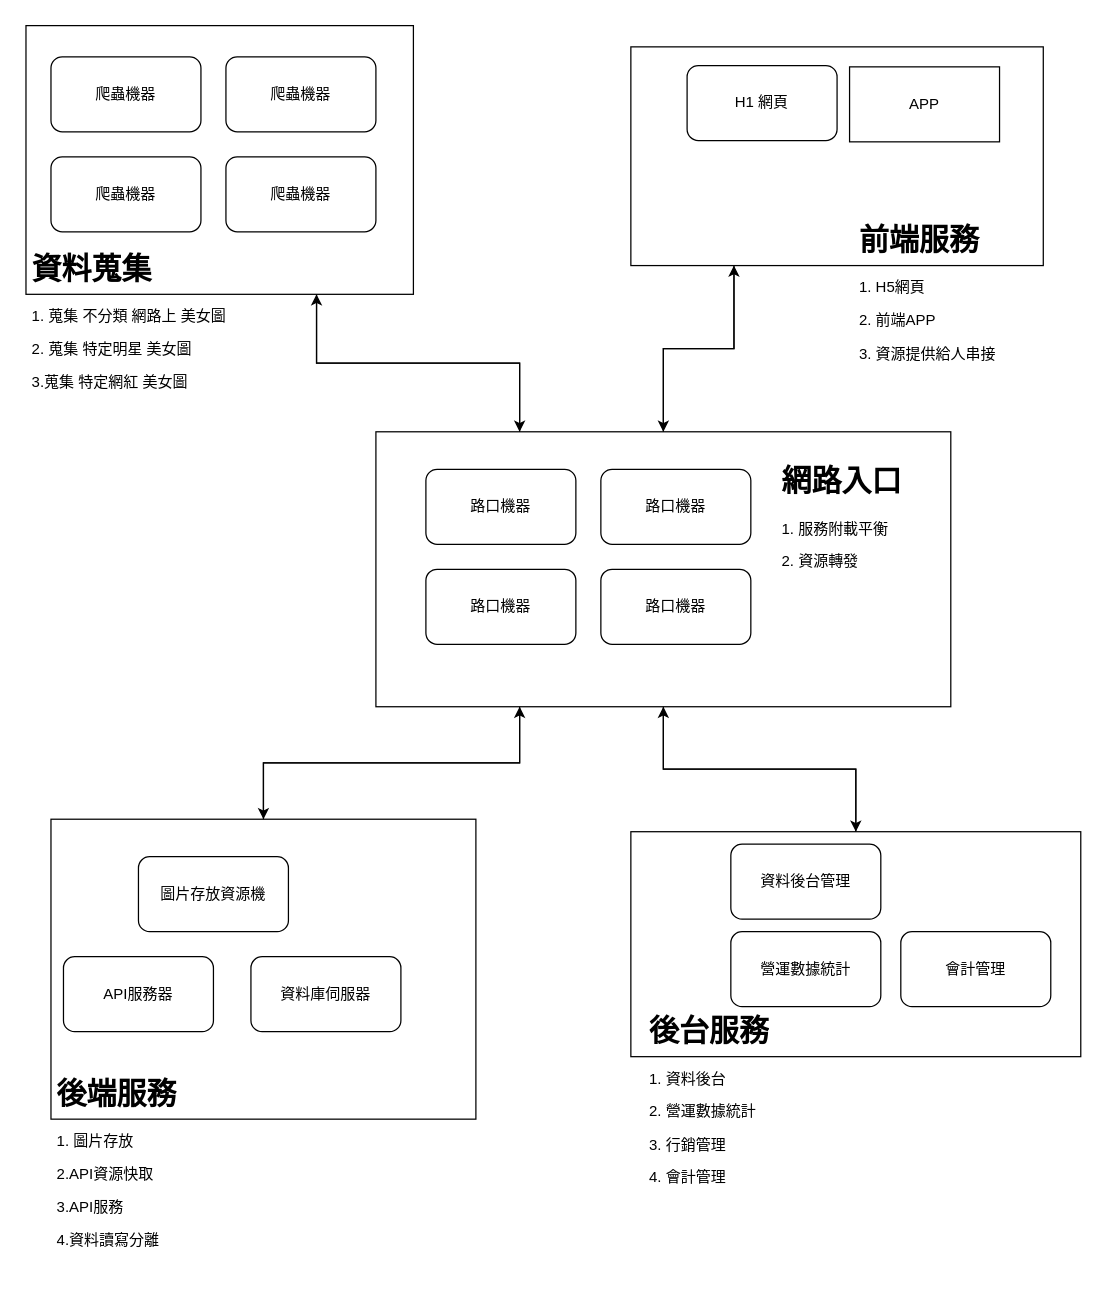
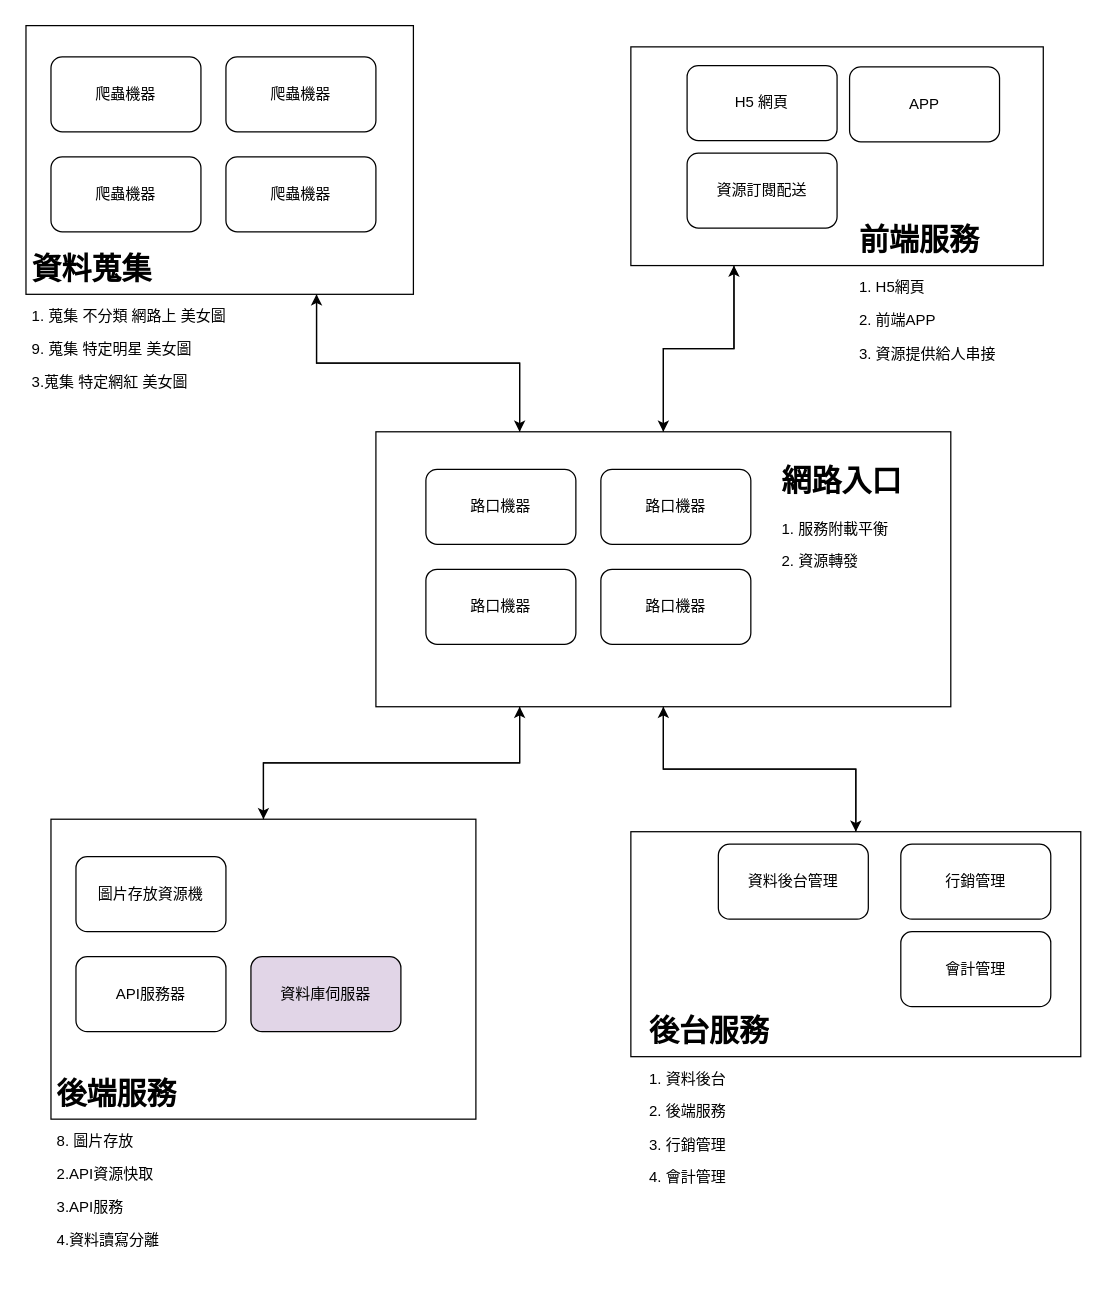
node "H1 網頁": label "H1 網頁" -> "H5 網頁"
node "APP": shape rectangle -> rounded rectangle
node "資源訂閱配送": added
node "資料蒐集1. 蒐集 不分類 網路上 美女圖 2. 蒐集 特定明星 美女圖 3.蒐集 特定網紅 美女圖": label "資料蒐集1. 蒐集 不分類 網路上 美女圖 2. 蒐集 特定明星 美女圖 3.蒐集 特定網紅 美女圖" -> "資料蒐集1. 蒐集 不分類 網路上 美女圖 9. 蒐集 特定明星 美女圖 3.蒐集 特定網紅 美女圖"
node "資料後台管理": moved (806, 882) -> (793, 882)
node "行銷管理": added
node "圖片存放資源機": moved (213, 894) -> (151, 894)
node "營運數據統計": removed
node "API服務器": moved (138, 994) -> (151, 994)
node "資料庫伺服器": fillcolor #ffffff -> #e1d5e7
node "後台服務1. 資料後台 2. 營運數據統計 3. 行銷管理 4. 會計管理": label "後台服務1. 資料後台 2. 營運數據統計 3. 行銷管理 4. 會計管理" -> "後台服務1. 資料後台 2. 後端服務 3. 行銷管理 4. 會計管理"
node "後端服務1. 圖片存放 2.API資源快取 3.API服務 4.資料讀寫分離": label "後端服務1. 圖片存放 2.API資源快取 3.API服務 4.資料讀寫分離" -> "後端服務8. 圖片存放 2.API資源快取 3.API服務 4.資料讀寫分離"
